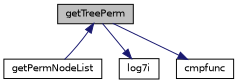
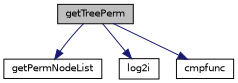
edge "getPermNodeList" -> "getTreePerm": reversed
node "log7i": label "log7i" -> "log2i"
